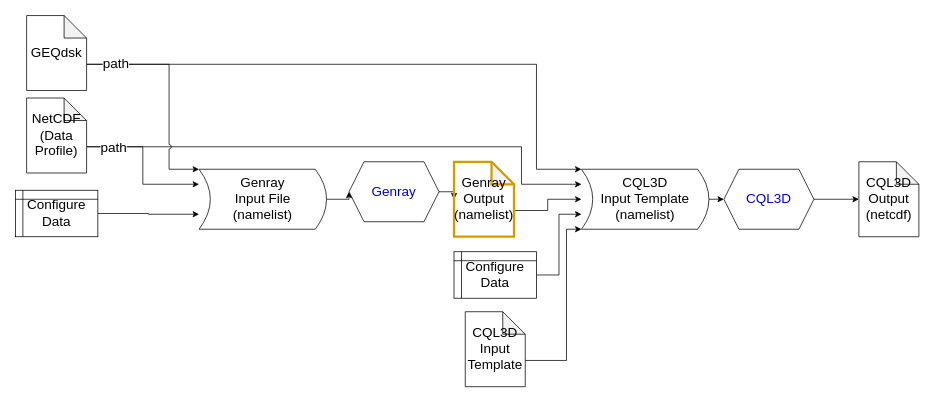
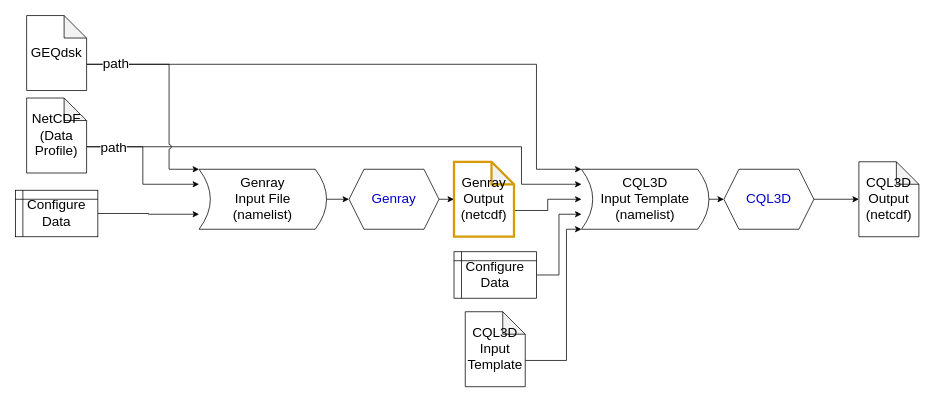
node "Genray": moved (394, 192) -> (394, 199)
node "Genray Output (namelist)": label "Genray Output (namelist)" -> "Genray Output (netcdf)"
